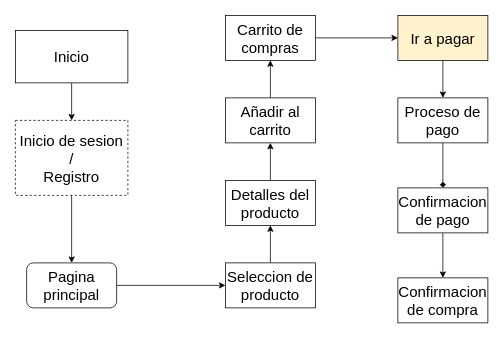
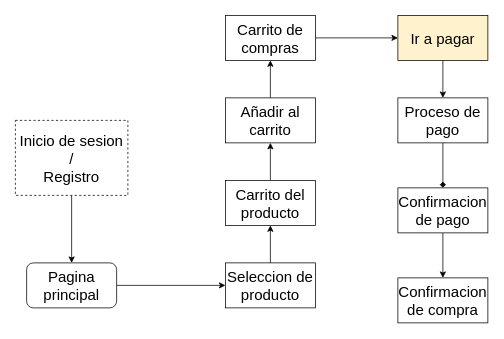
node "Inicio": removed
edge "Inicio" -> "Inicio de sesion / Registro": removed
node "Detalles del producto": label "Detalles del producto" -> "Carrito del producto"
